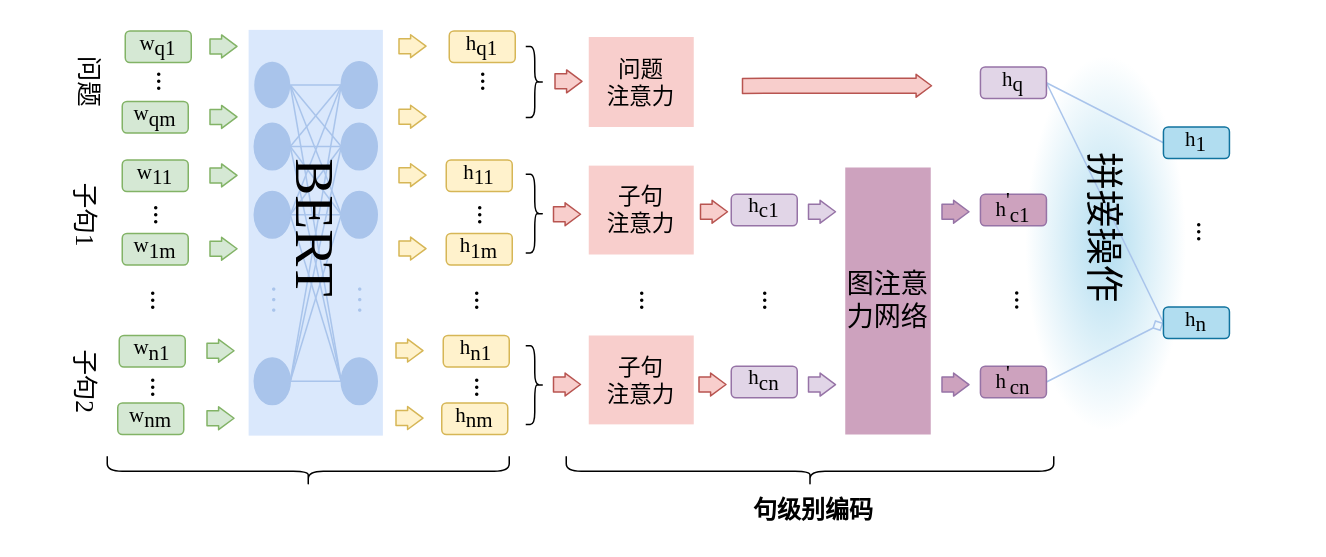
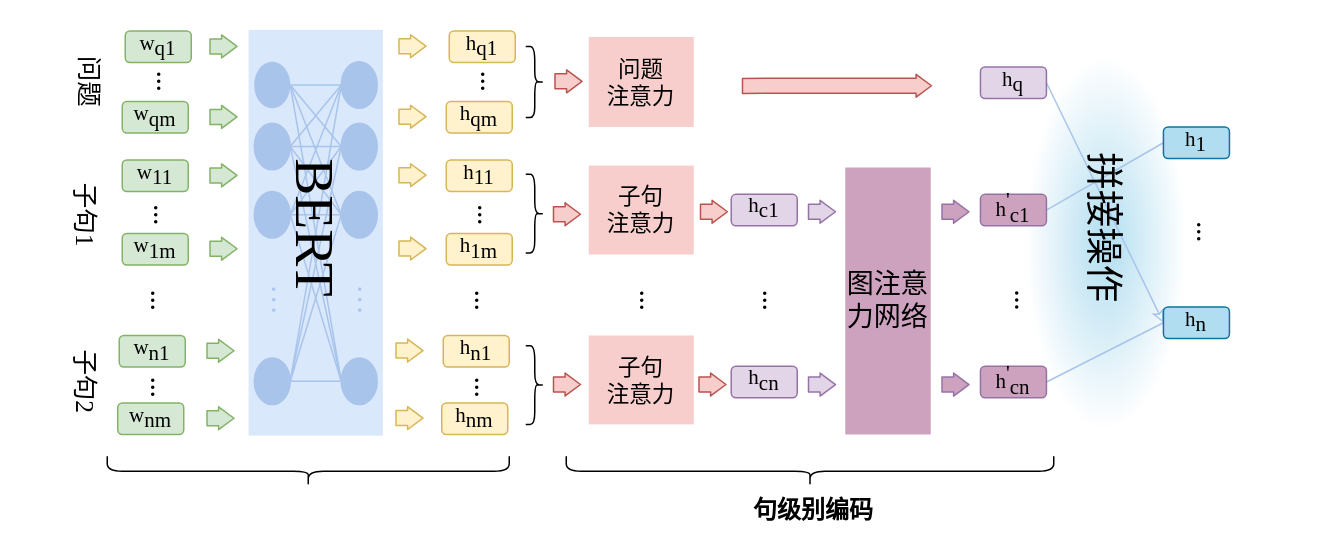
edge "hq" -- "h1": removed
node "hqm": added
edge "h1" -- "h'c1": added
edge "hq" -- "hn": arrowhead none -> classic
edge "h'cn" -> "hn": arrowhead diamond -> none
